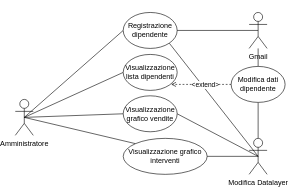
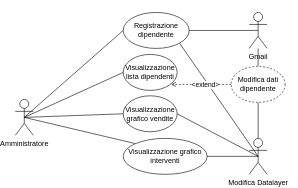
node "Registrazione dipendente": size 54x36 -> 66x36
node "Modifica dati dipendente": style solid -> dashed
